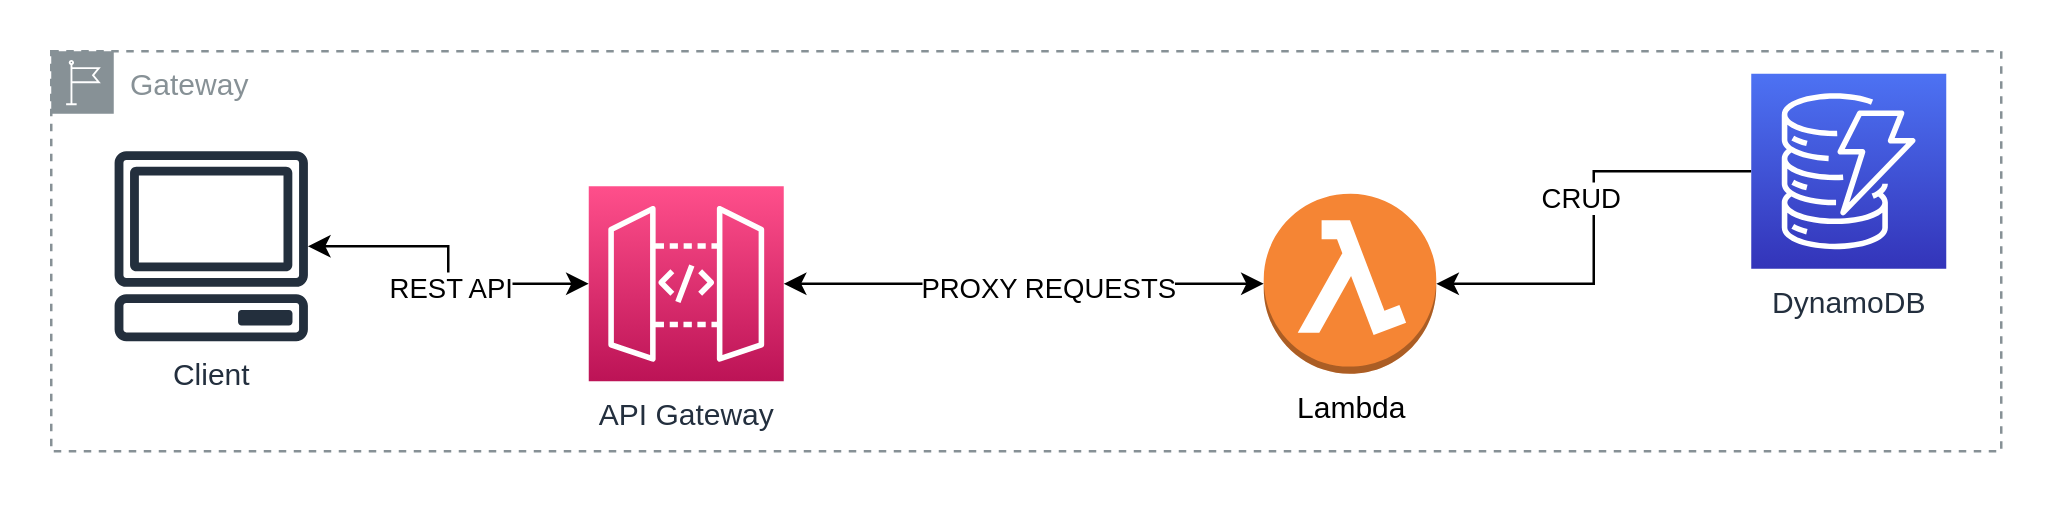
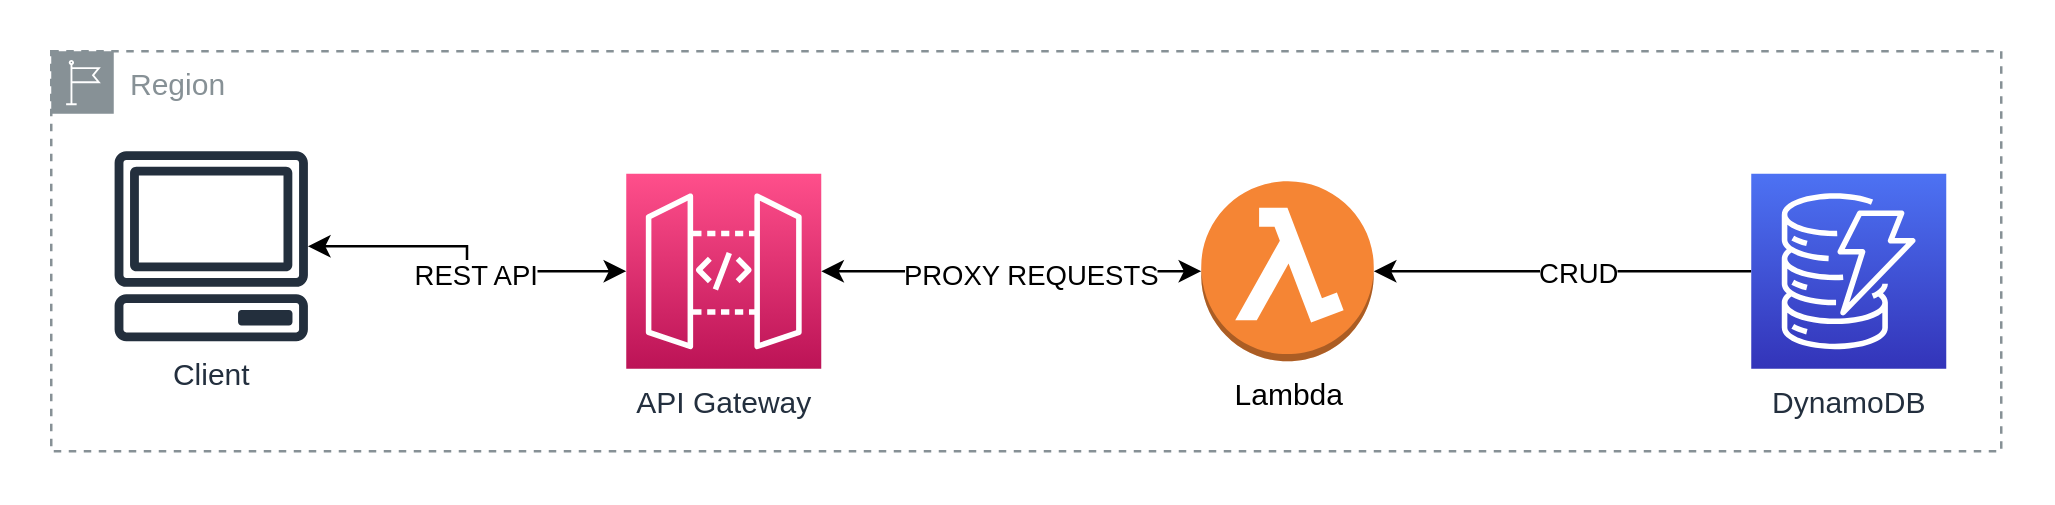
node "Gateway": label "Gateway" -> "Region"
node "DynamoDB": moved (1849, 171) -> (1849, 271)
node "API Gateway": moved (686, 284) -> (724, 271)
node "Lambda": moved (1350, 284) -> (1288, 271)
